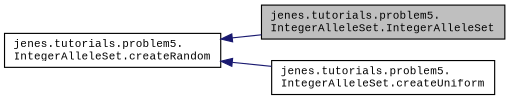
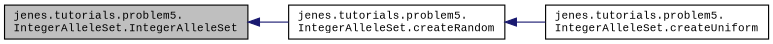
edge "jenes.tutorials.problem5. IntegerAlleleSet.IntegerAlleleSet" -> "jenes.tutorials.problem5. IntegerAlleleSet.createRandom": reversed
